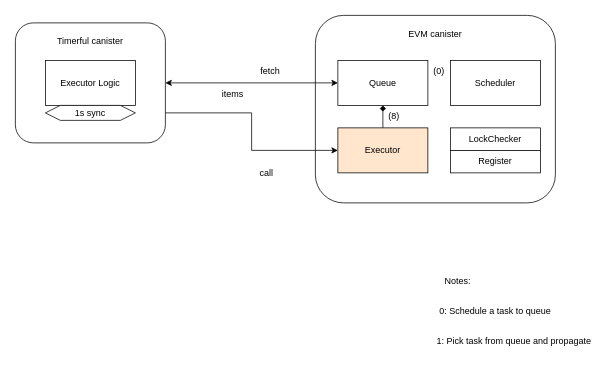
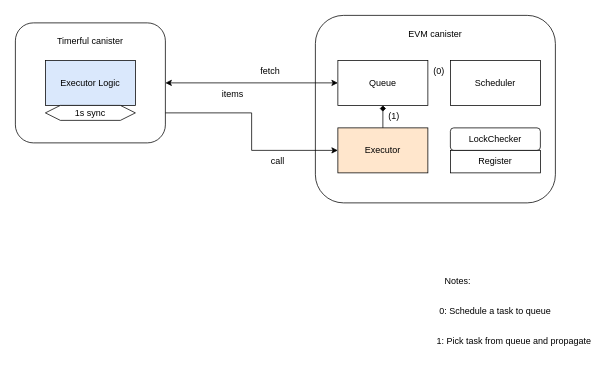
node "Executor Logic": fillcolor #ffffff -> #dae8fc
node "(8)": label "(8)" -> "(1)"
node "LockChecker": shape rectangle -> rounded rectangle
node "call": moved (267, 173) -> (278, 162)
